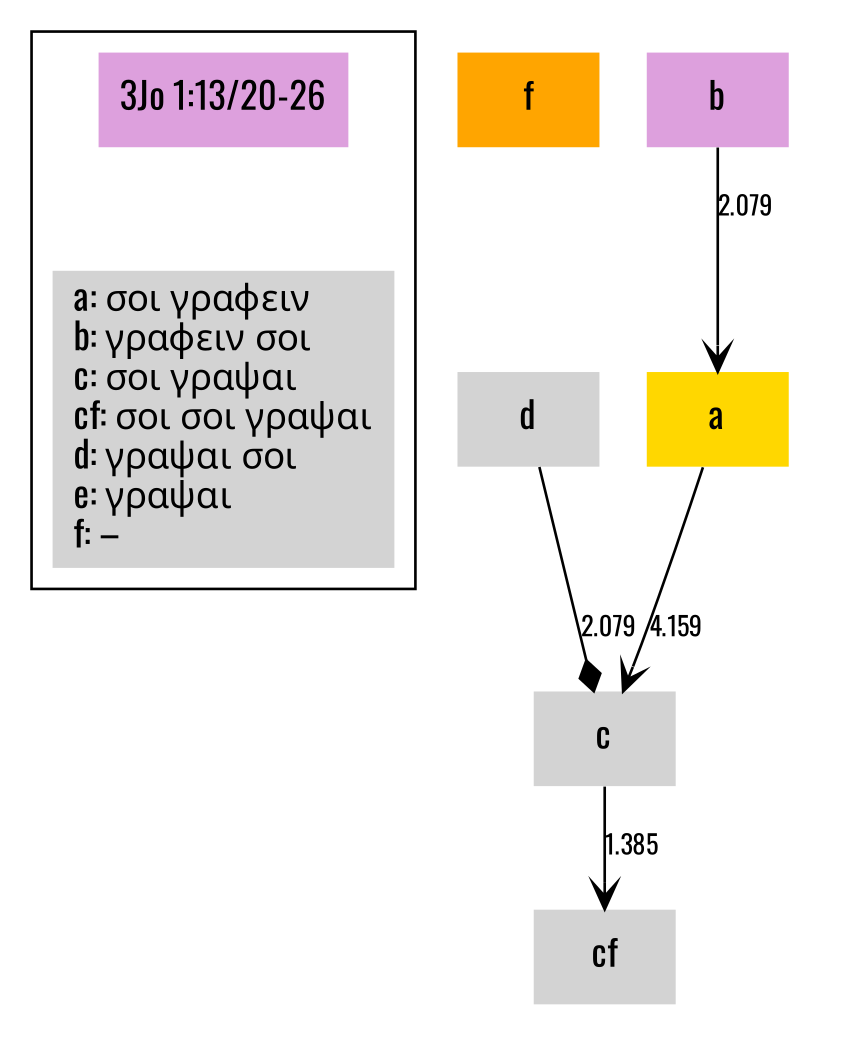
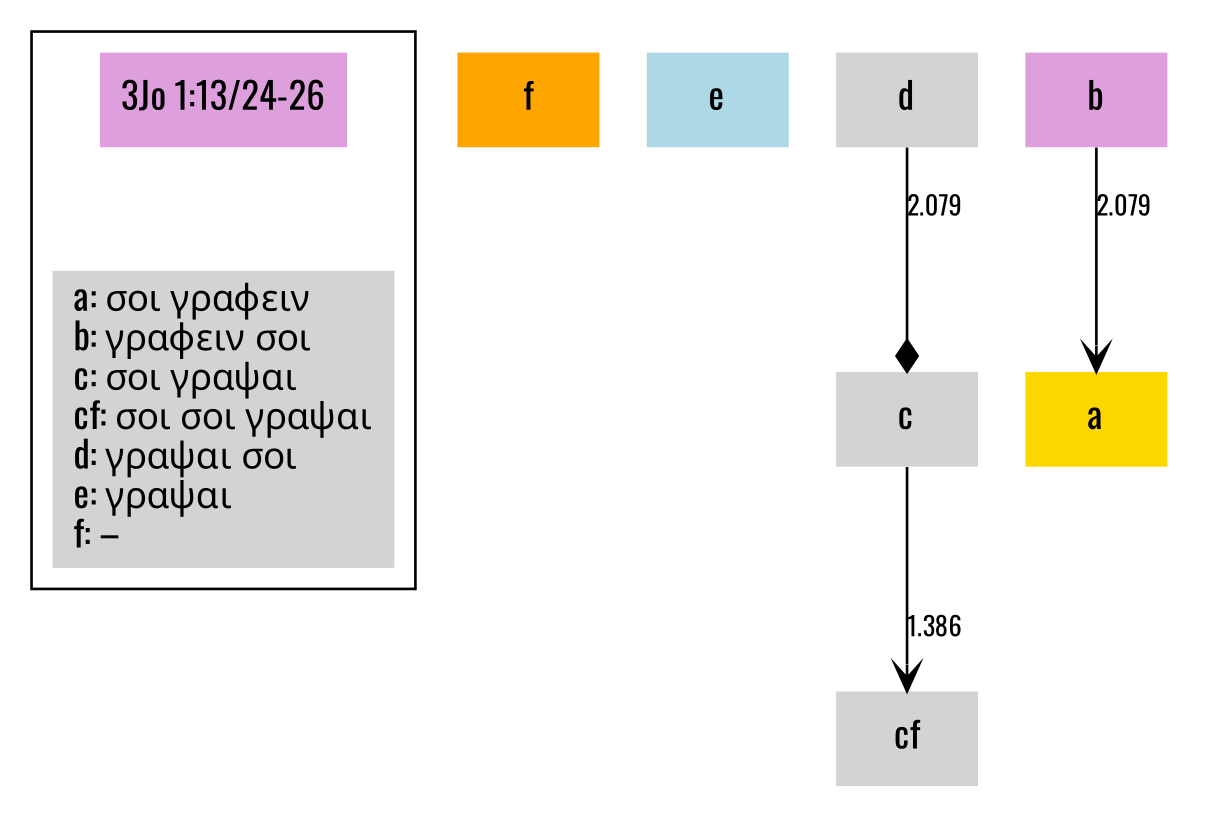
node "3Jo 1:13/20-26": label "3Jo 1:13/20-26" -> "3Jo 1:13/24-26"
node "e": added
edge "a" -> "c": removed, label "4.159"
edge "c" -> "cf": label "1.385" -> "1.386"
